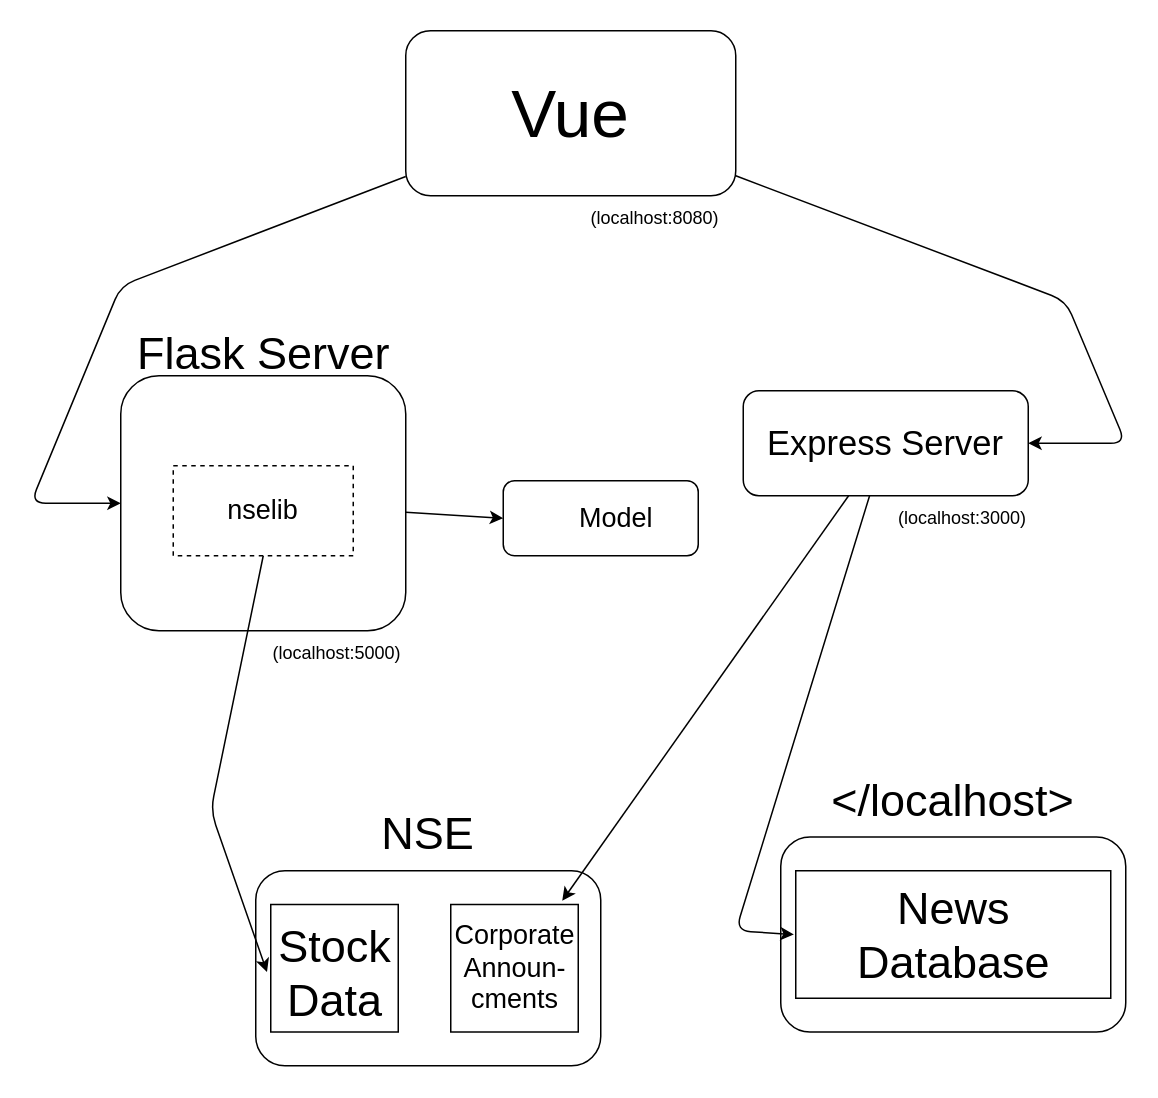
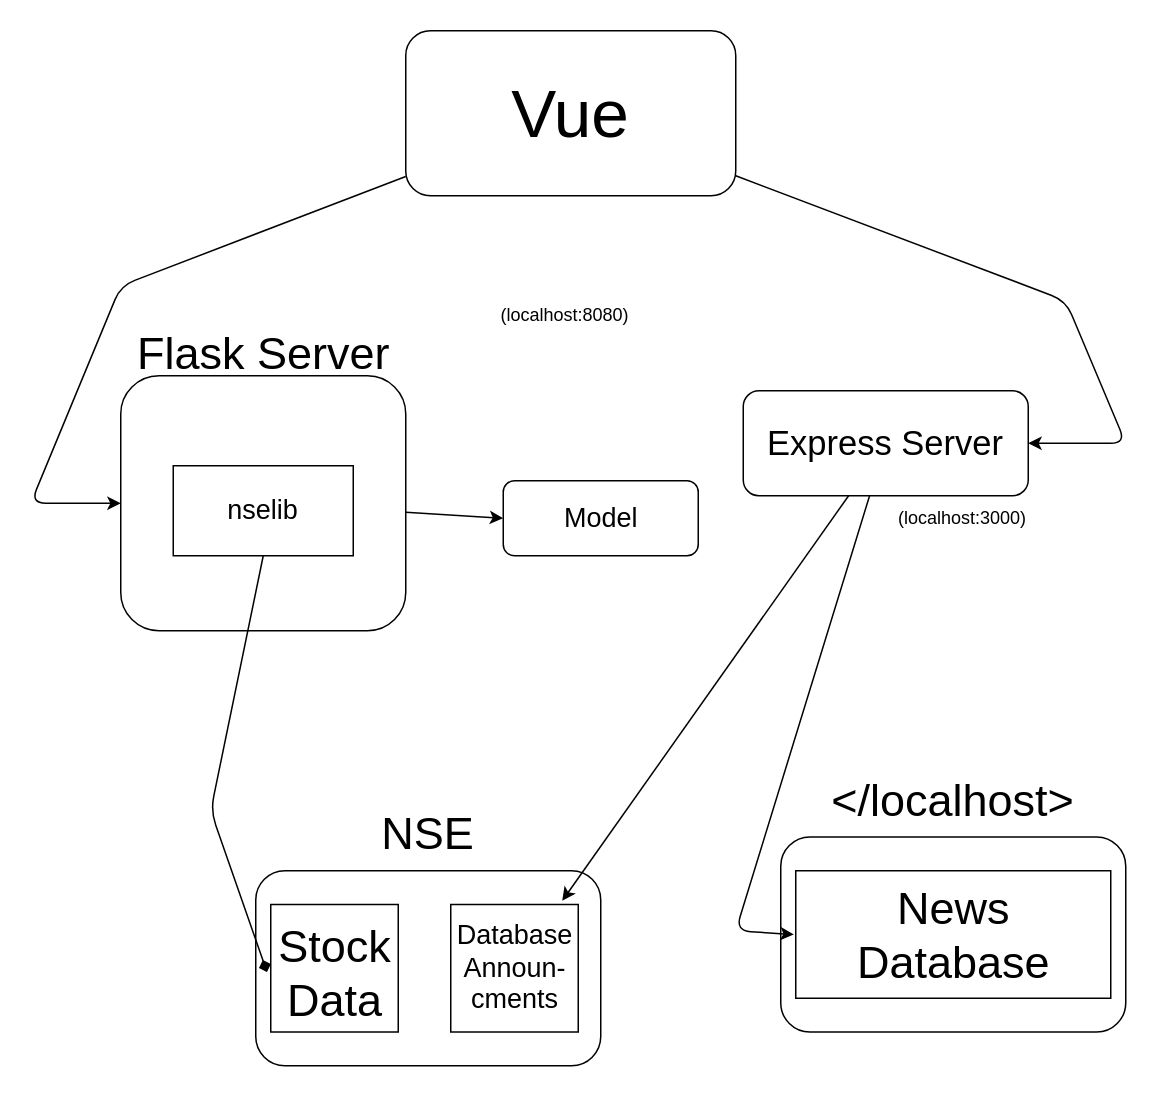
node "(localhost:8080)": moved (638, 218) -> (548, 316)
node "nselib": style dashed -> solid
node "Model": moved (616, 518) -> (601, 518)
node "(localhost:5000)": removed
edge "nselib" -> "Stock Data": arrowhead classic -> diamond
node "CorporateAnnoun-cments": label "CorporateAnnoun-cments" -> "DatabaseAnnoun-cments"
